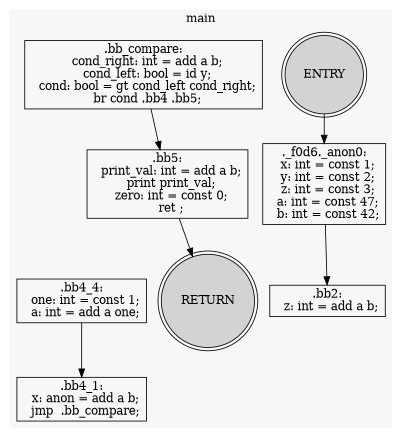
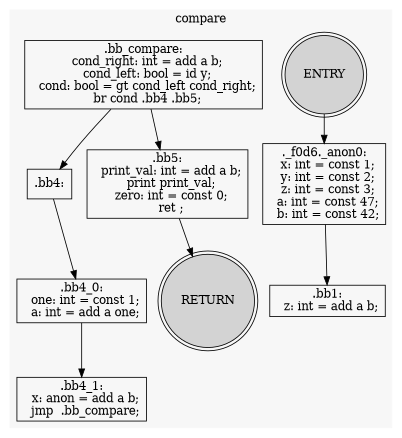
cluster "main": label "main" -> "compare"
node ".bb4:": added
node ".bb4_4: one: int = const 1; a: int = add a one;": label ".bb4_4: one: int = const 1; a: int = add a one;" -> ".bb4_0: one: int = const 1; a: int = add a one;"
node ".bb2: z: int = add a b;": label ".bb2: z: int = add a b;" -> ".bb1: z: int = add a b;"
